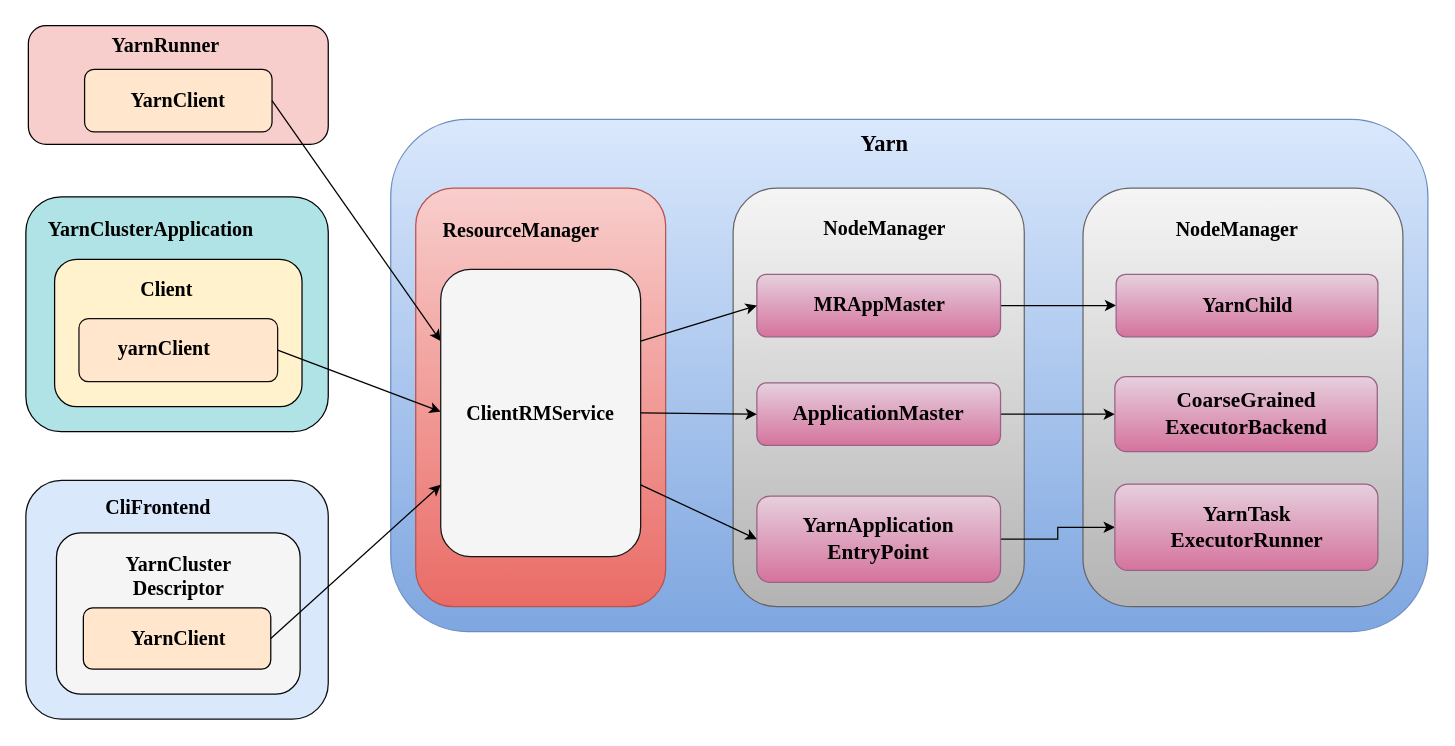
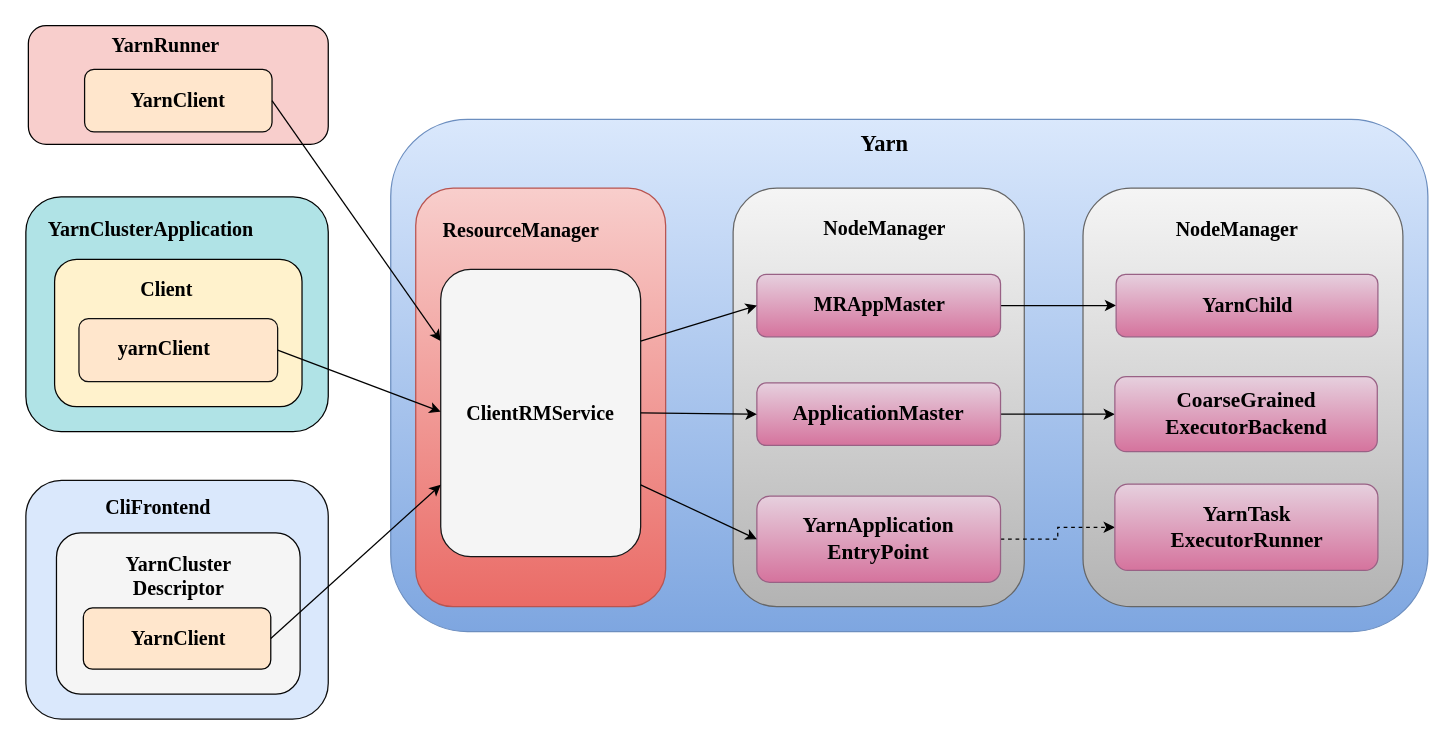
edge "YarnApplication EntryPoint" -> "YarnTask ExecutorRunner": style solid -> dashed
